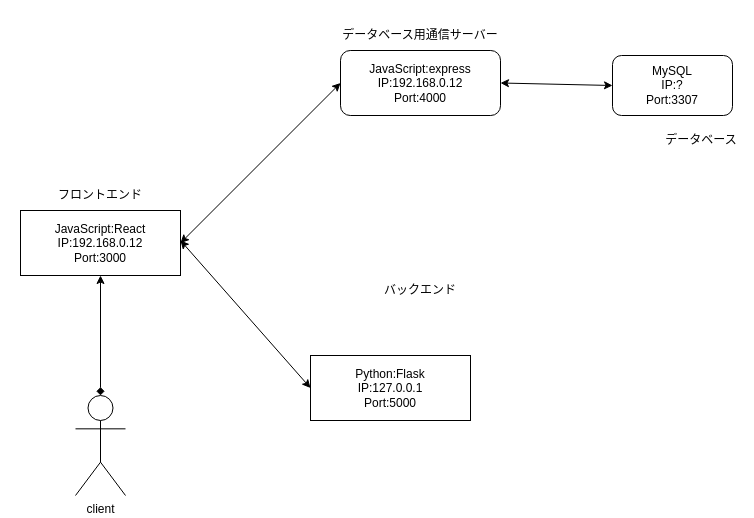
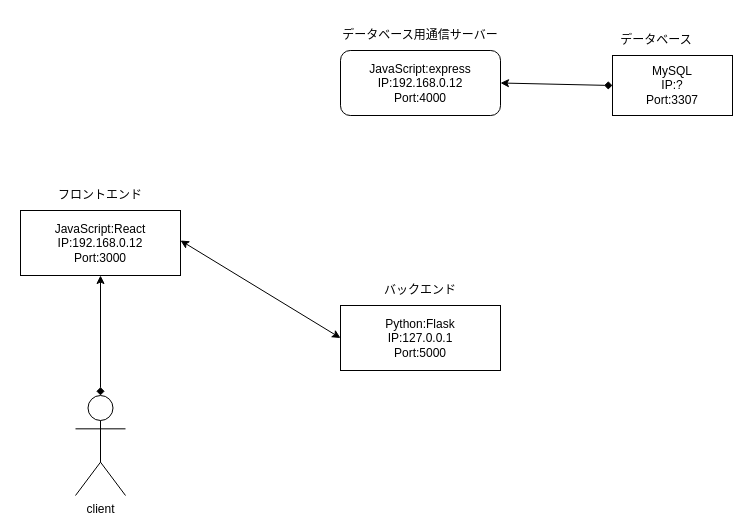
edge "JavaScript:express IP:192.168.0.12 Port:4000" -- "MySQL IP:? Port:3307": arrowhead classic -> diamond
node "MySQL IP:? Port:3307": shape rounded rectangle -> rectangle
node "データベース": moved (702, 141) -> (657, 41)
edge "JavaScript:express IP:192.168.0.12 Port:4000" -- "JavaScript:React IP:192.168.0.12 Port:3000": removed
node "Python:Flask IP:127.0.0.1 Port:5000": moved (391, 388) -> (421, 338)
